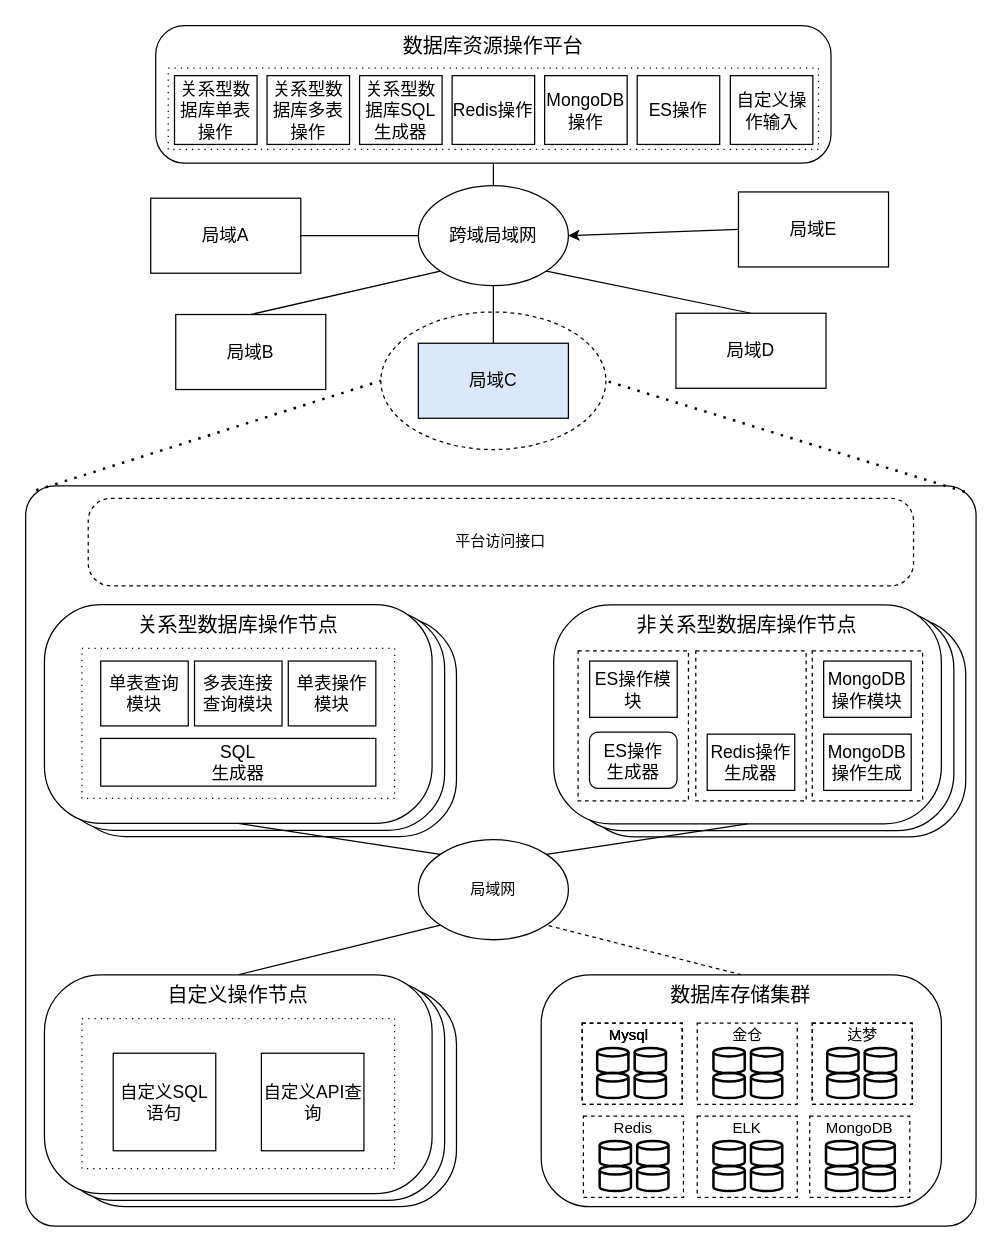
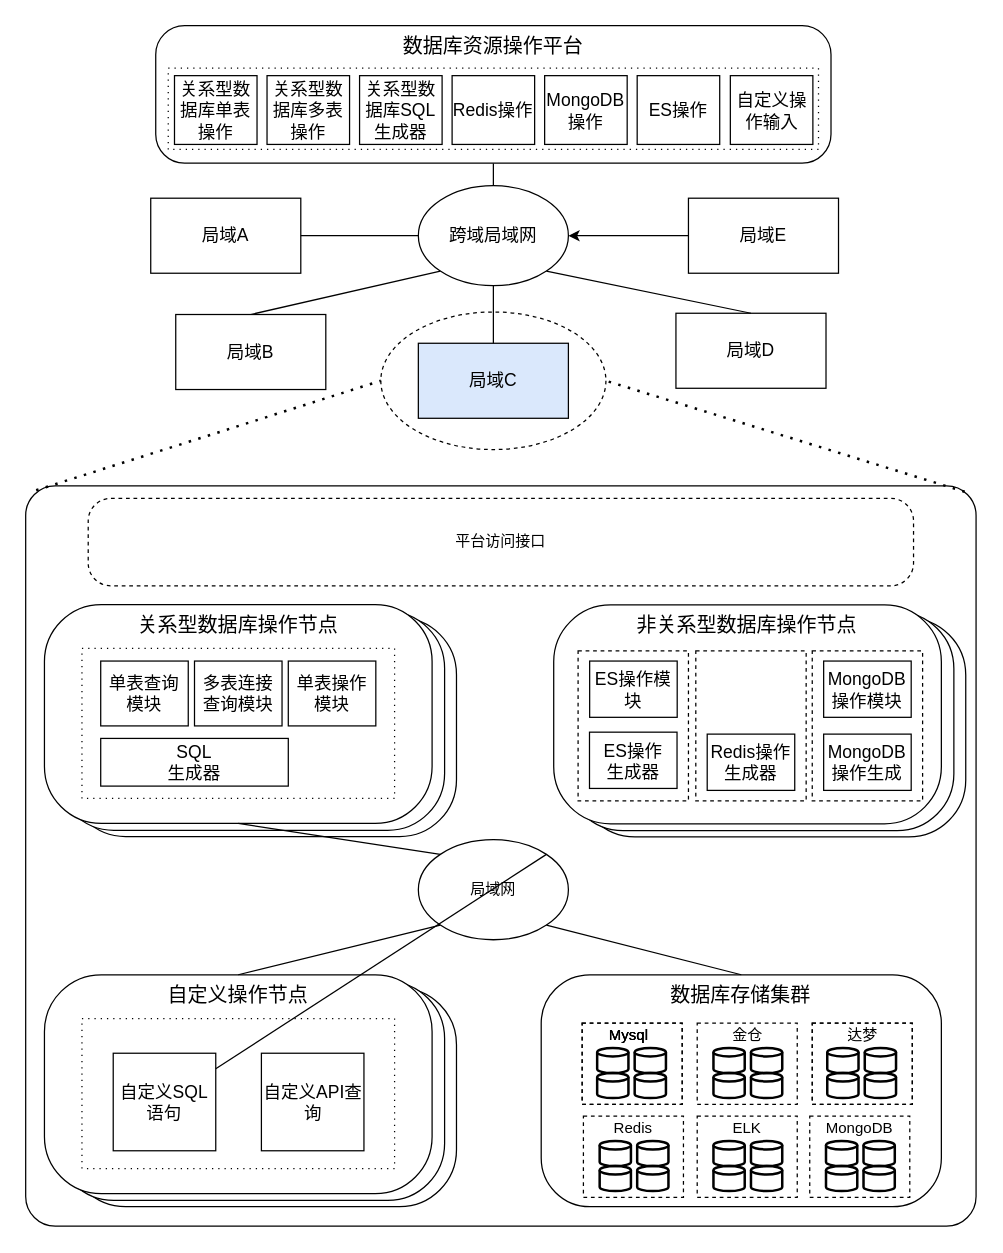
node "局域E": moved (813, 229) -> (763, 236)
node "ES操作生成器": shape rounded rectangle -> rectangle
node "SQL生成器": size 275x48 -> 188x48
edge "非关系型数据库操作节点" -- "局域网": now "自定义SQL语句" -- "局域网"
edge "局域网" -- "数据库存储集群": style dashed -> solid
